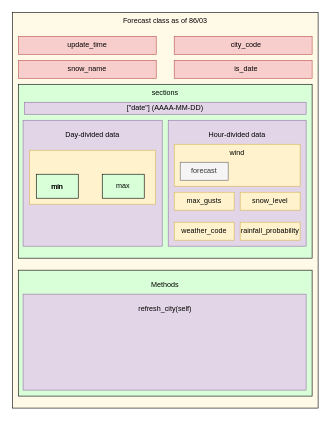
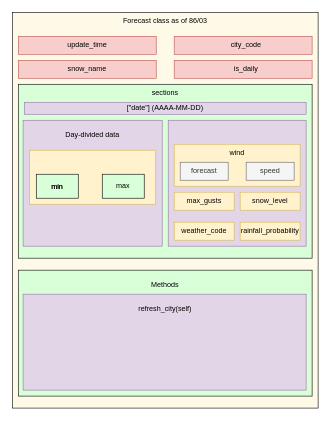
node "is_date": label "is_date" -> "is_daily"
node "Hour-divided data": removed
node "speed": added
